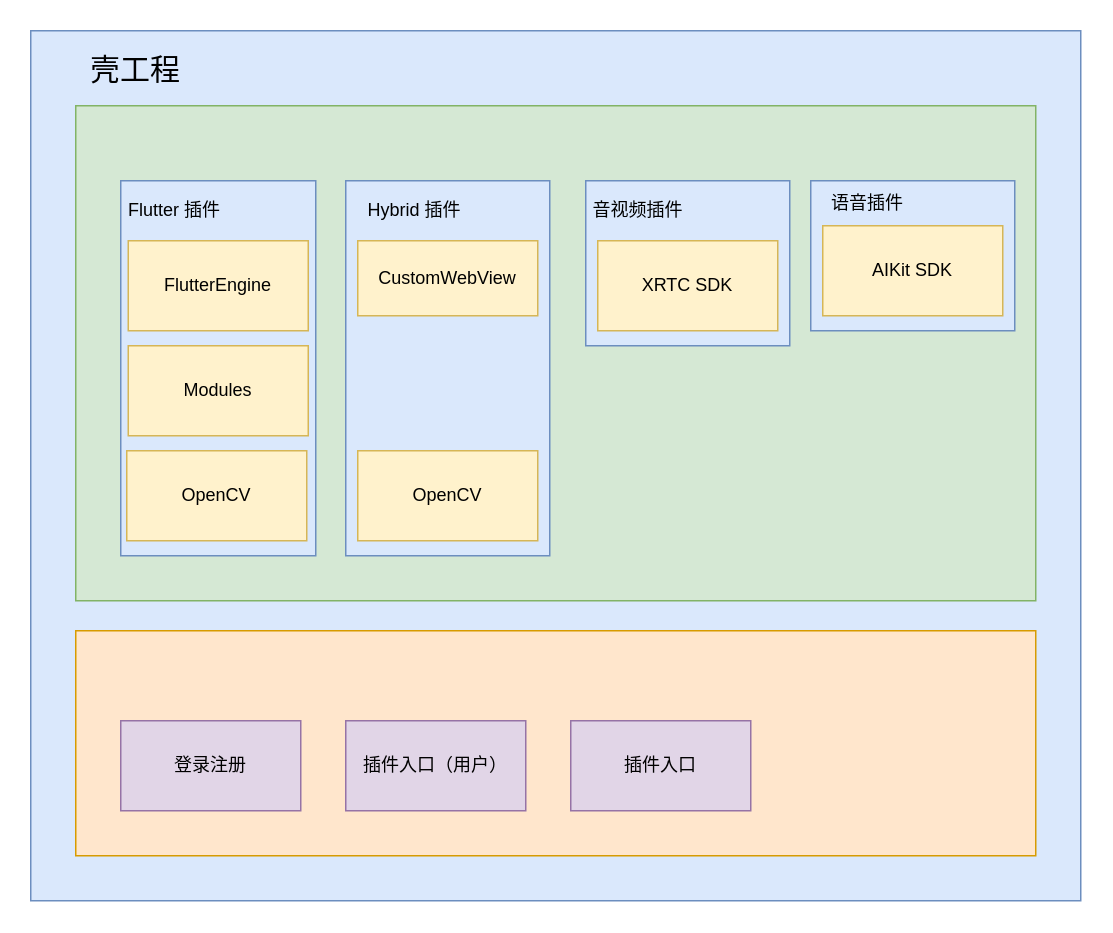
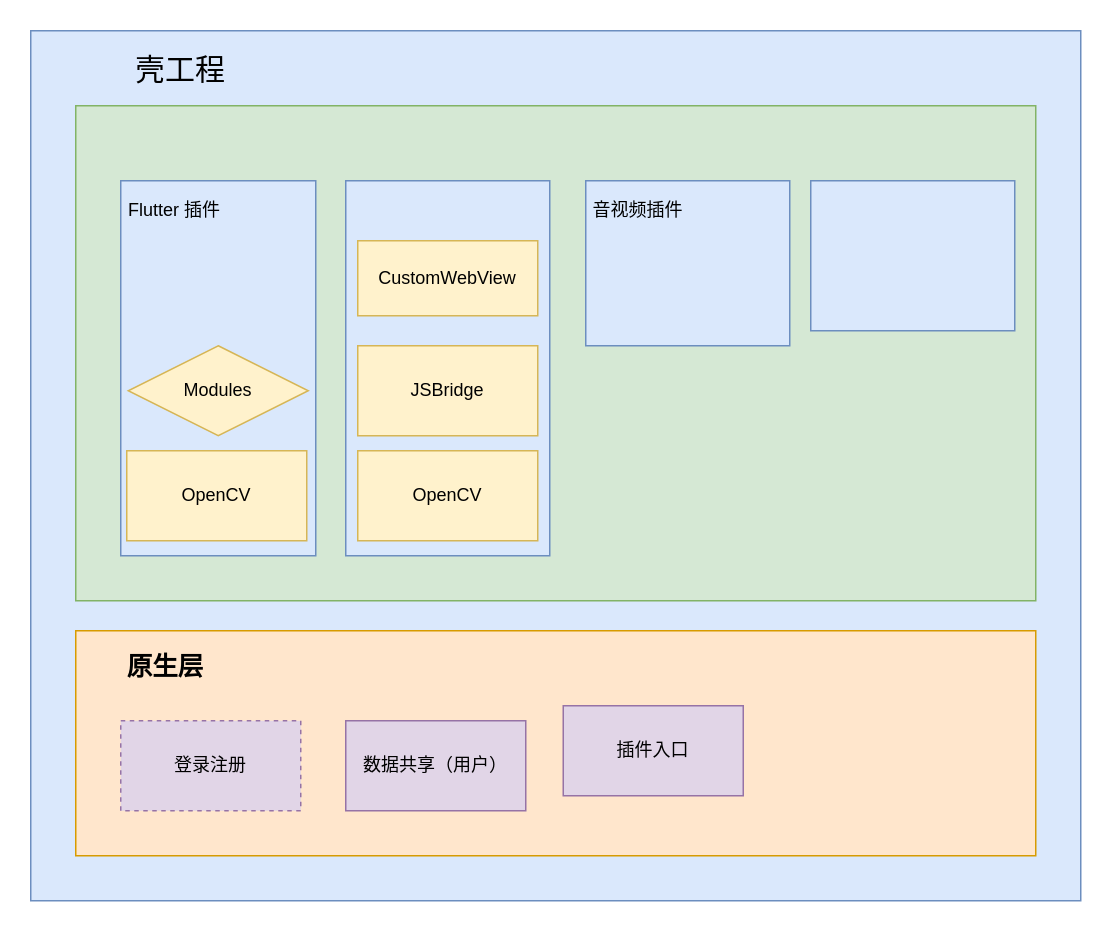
node "壳工程": moved (136, 68) -> (181, 68)
node "语音插件": removed
node "Hybrid 插件": removed
node "AIKit SDK": removed
node "FlutterEngine": removed
node "XRTC SDK": removed
node "Modules": shape rectangle -> diamond
node "JSBridge": added
node "原生层": added
node "登录注册": style solid -> dashed
node "插件入口（用户）": label "插件入口（用户）" -> "数据共享（用户）"
node "插件入口": moved (661, 766) -> (653, 751)
